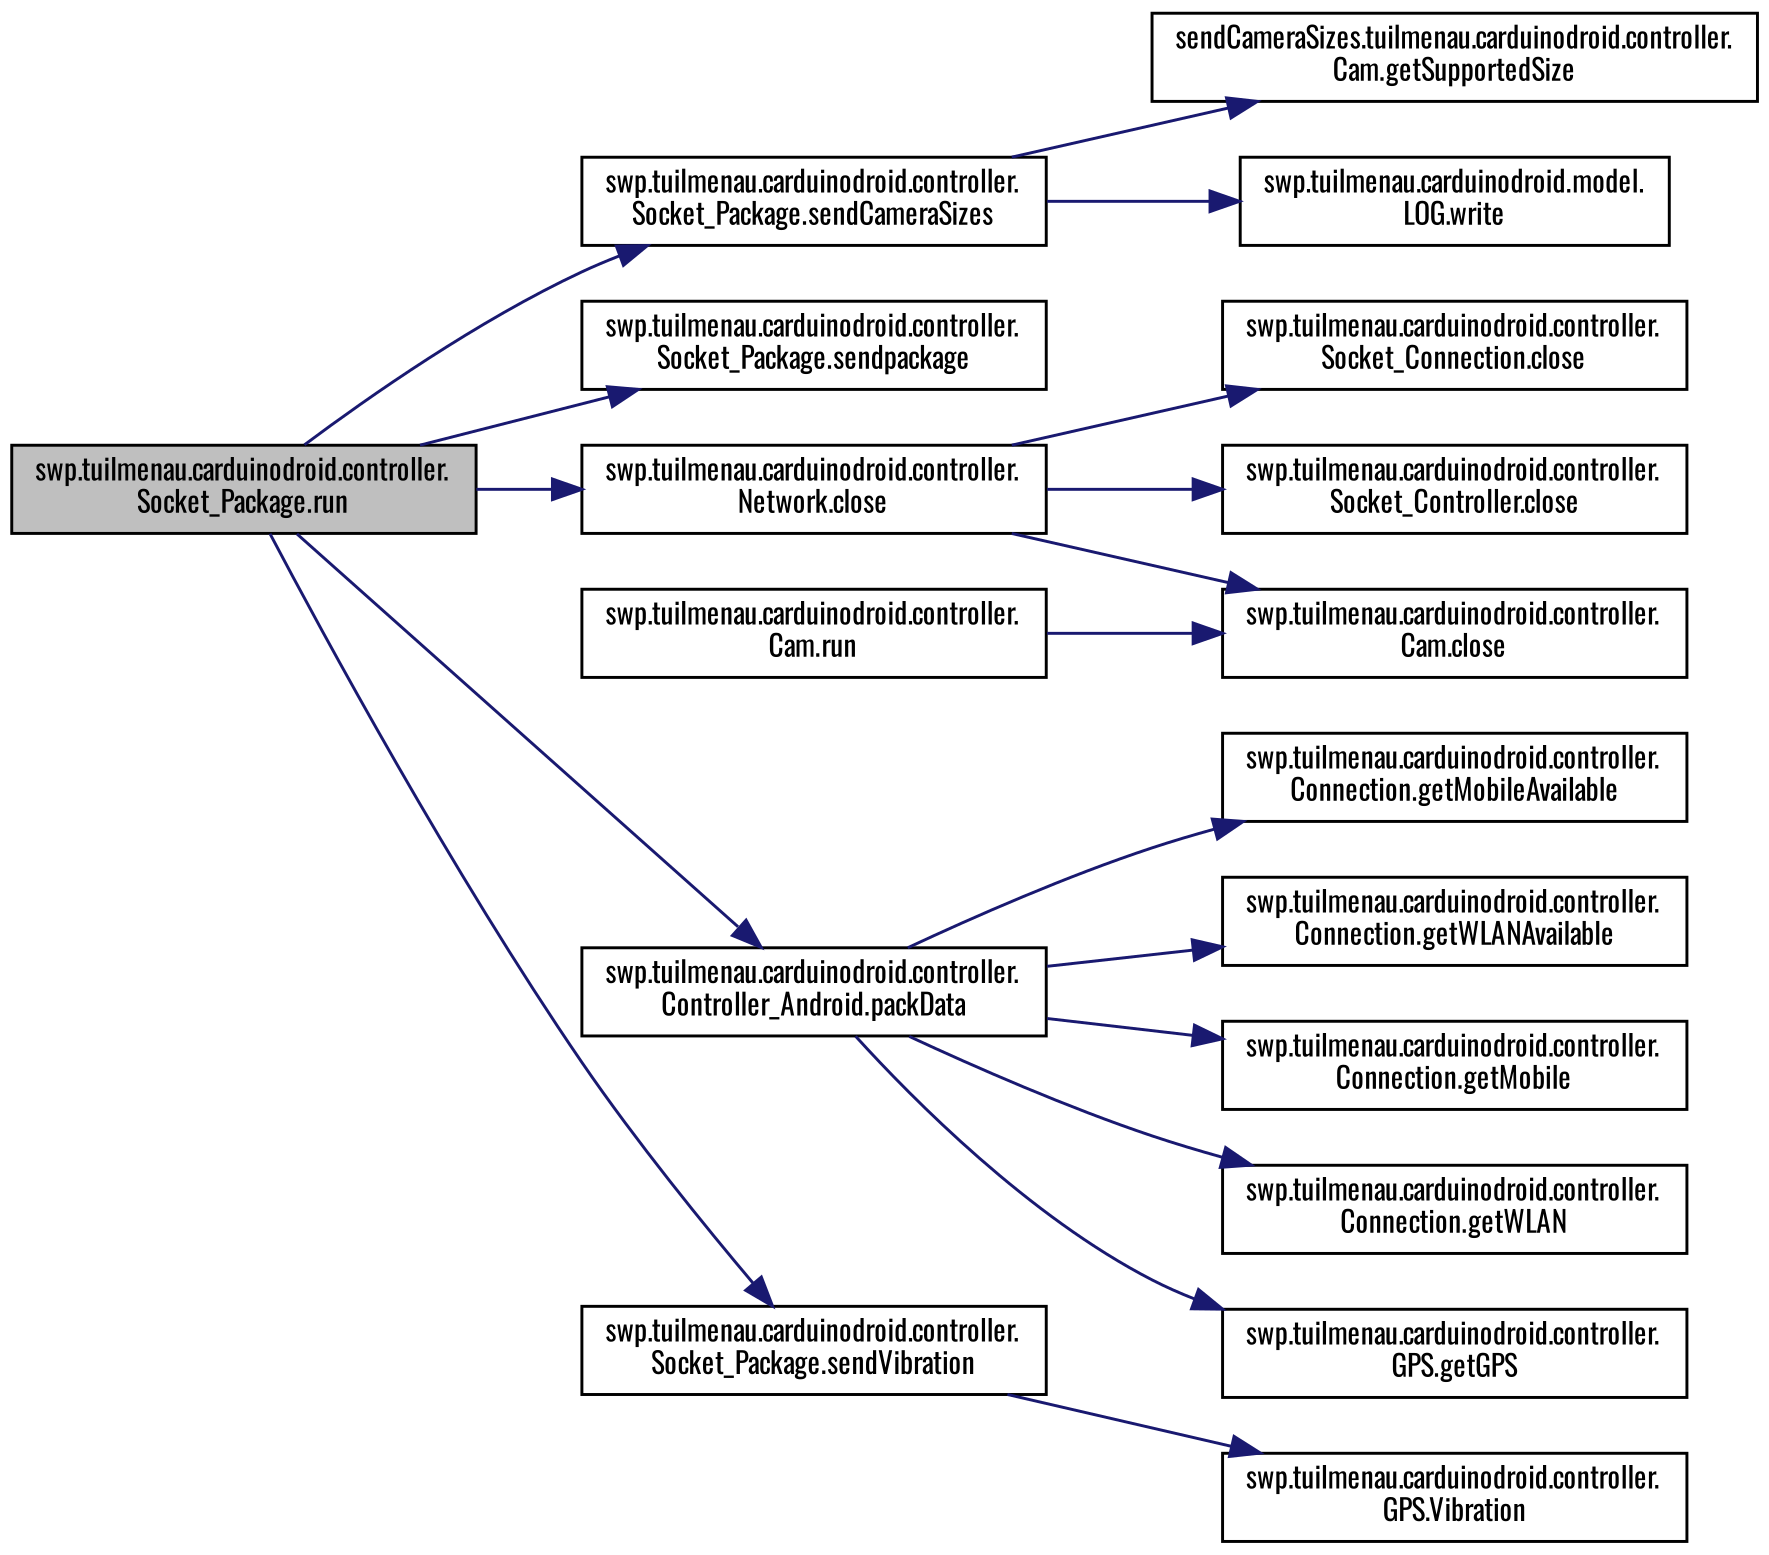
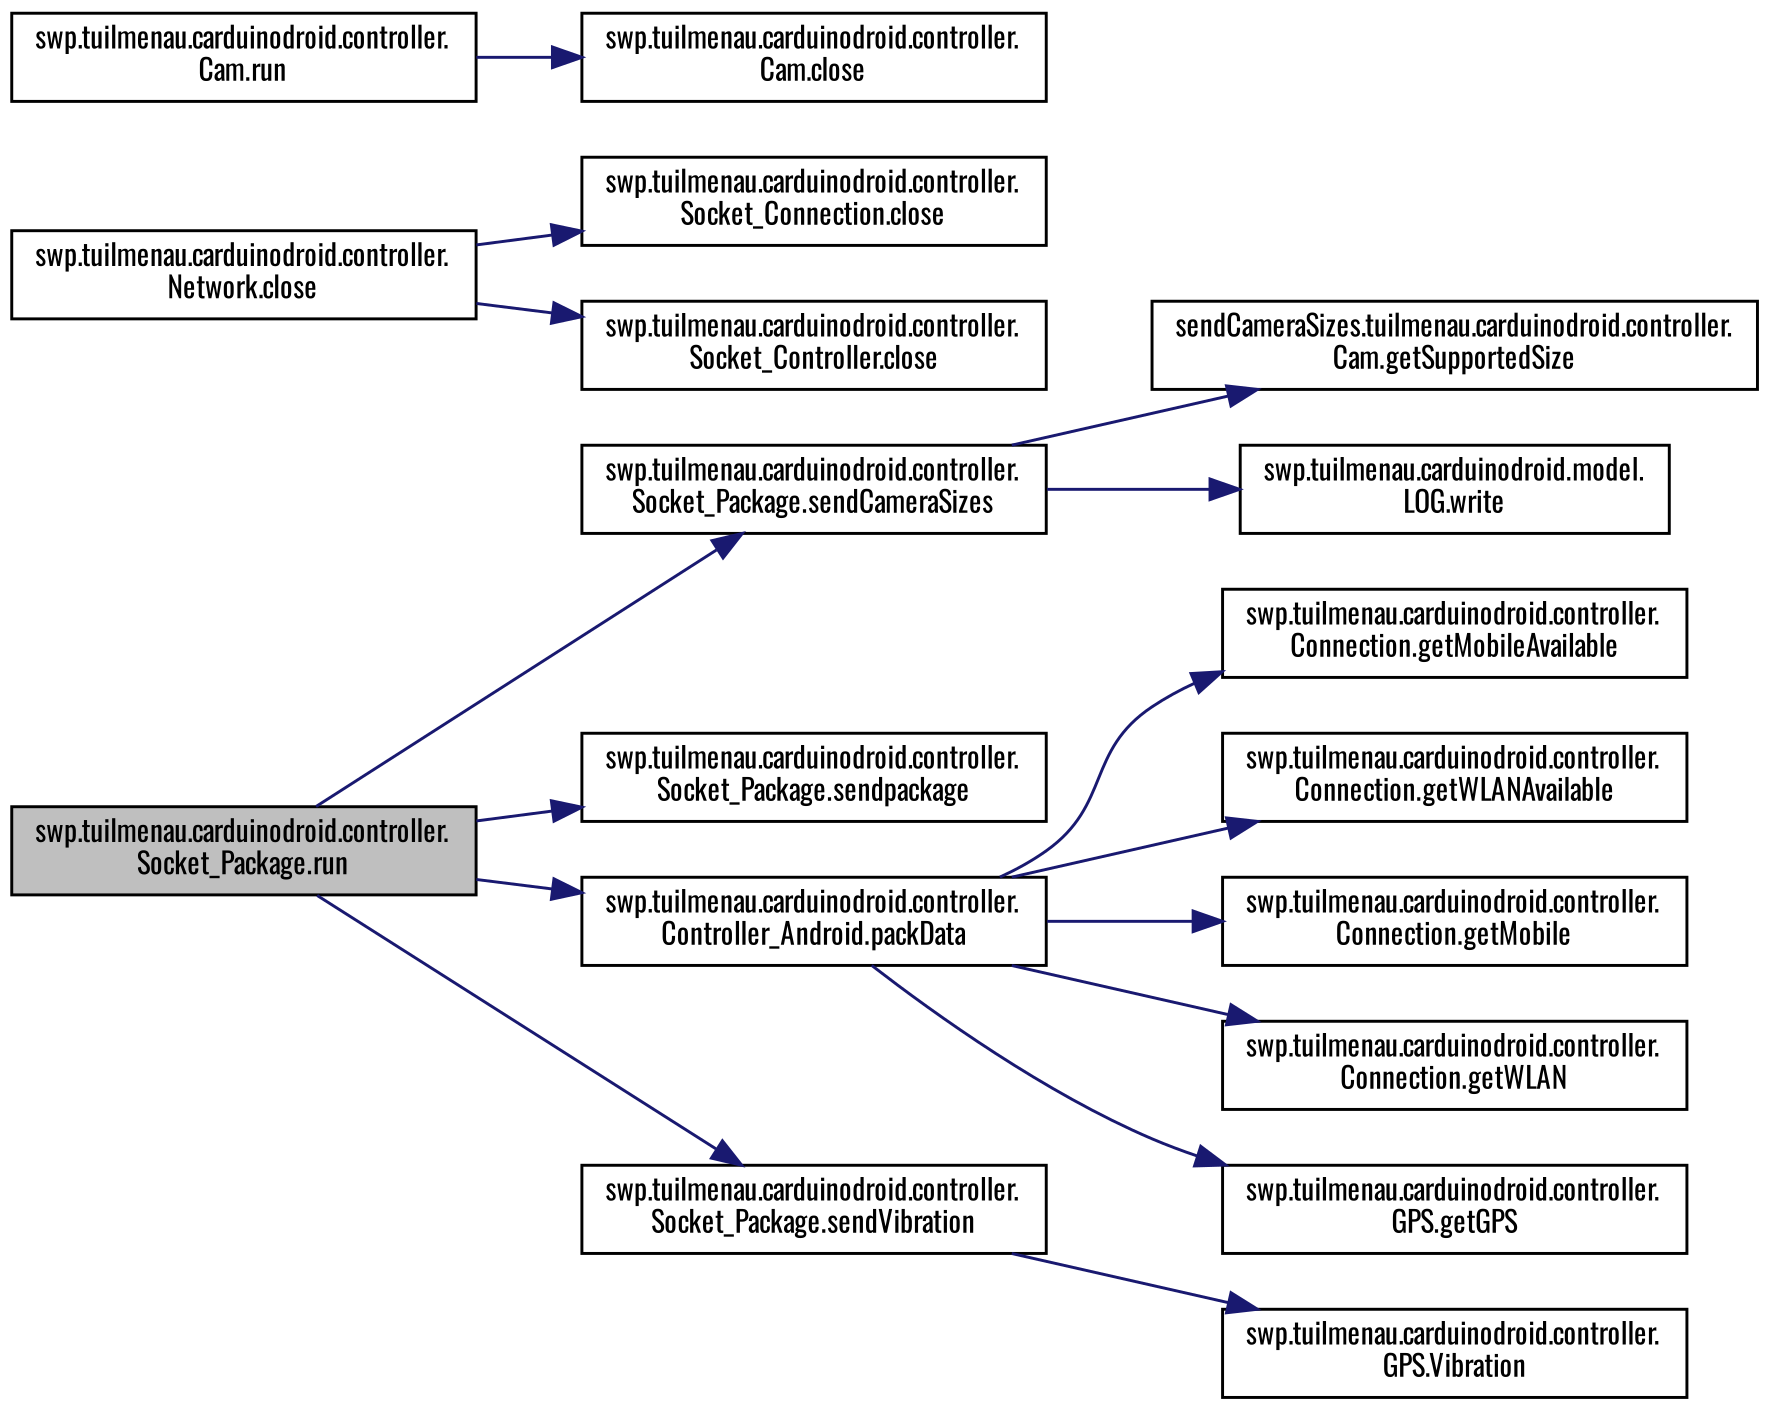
edge "swp.tuilmenau.carduinodroid.controller. Socket_Package.run" -> "swp.tuilmenau.carduinodroid.controller. Network.close": removed
edge "swp.tuilmenau.carduinodroid.controller. Network.close" -> "swp.tuilmenau.carduinodroid.controller. Cam.close": removed
